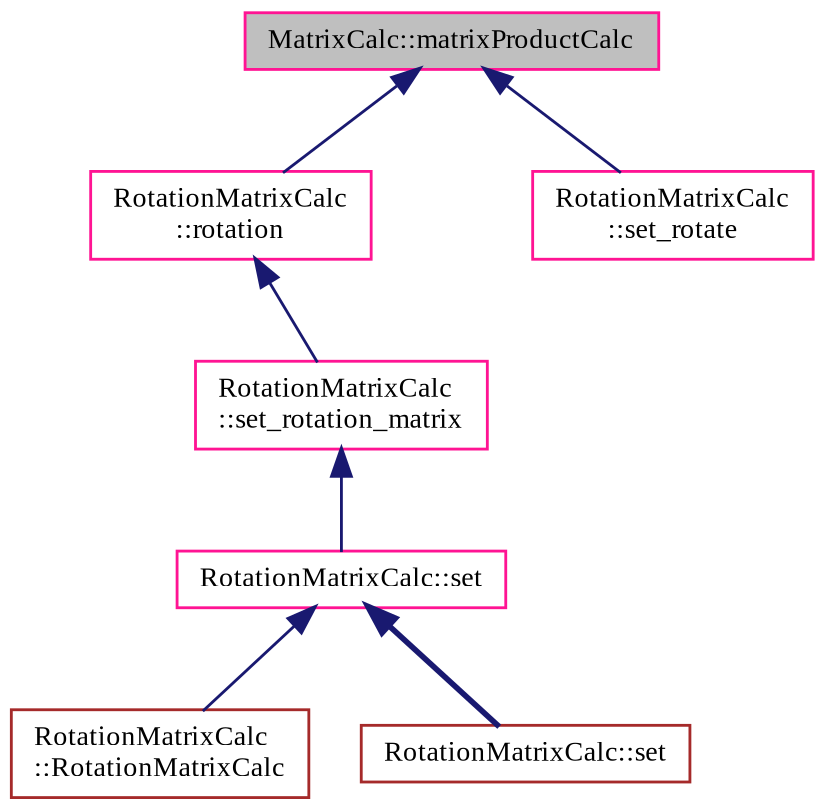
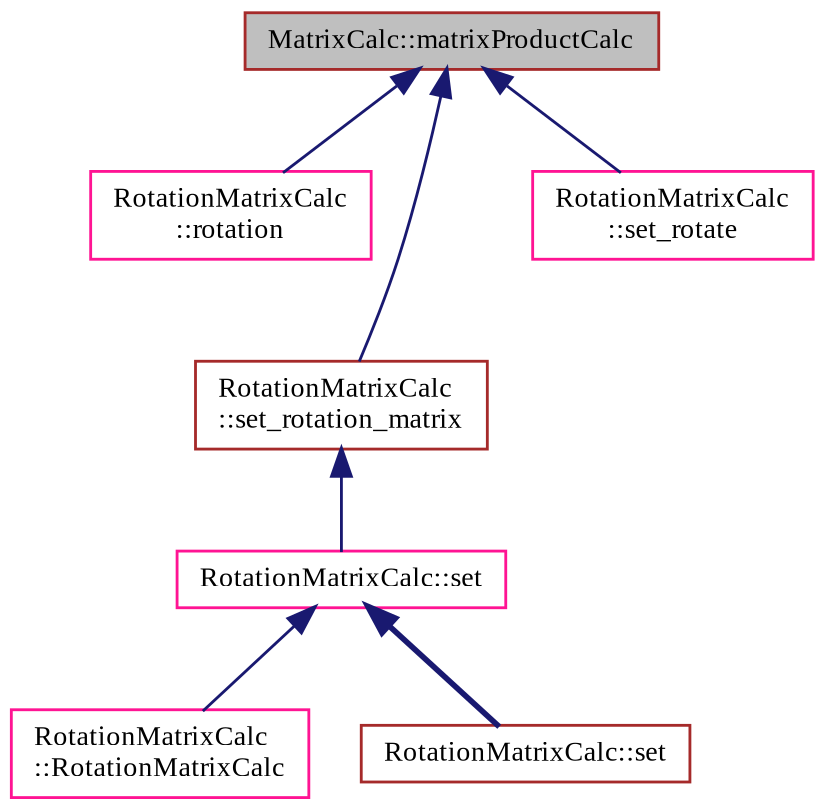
node "MatrixCalc::matrixProductCalc": color deeppink -> brown
edge "RotationMatrixCalc ::set_rotation_matrix" -> "RotationMatrixCalc ::rotation": now "RotationMatrixCalc ::set_rotation_matrix" -> "MatrixCalc::matrixProductCalc"
node "RotationMatrixCalc ::set_rotation_matrix": color deeppink -> brown
node "RotationMatrixCalc ::RotationMatrixCalc": color brown -> deeppink
